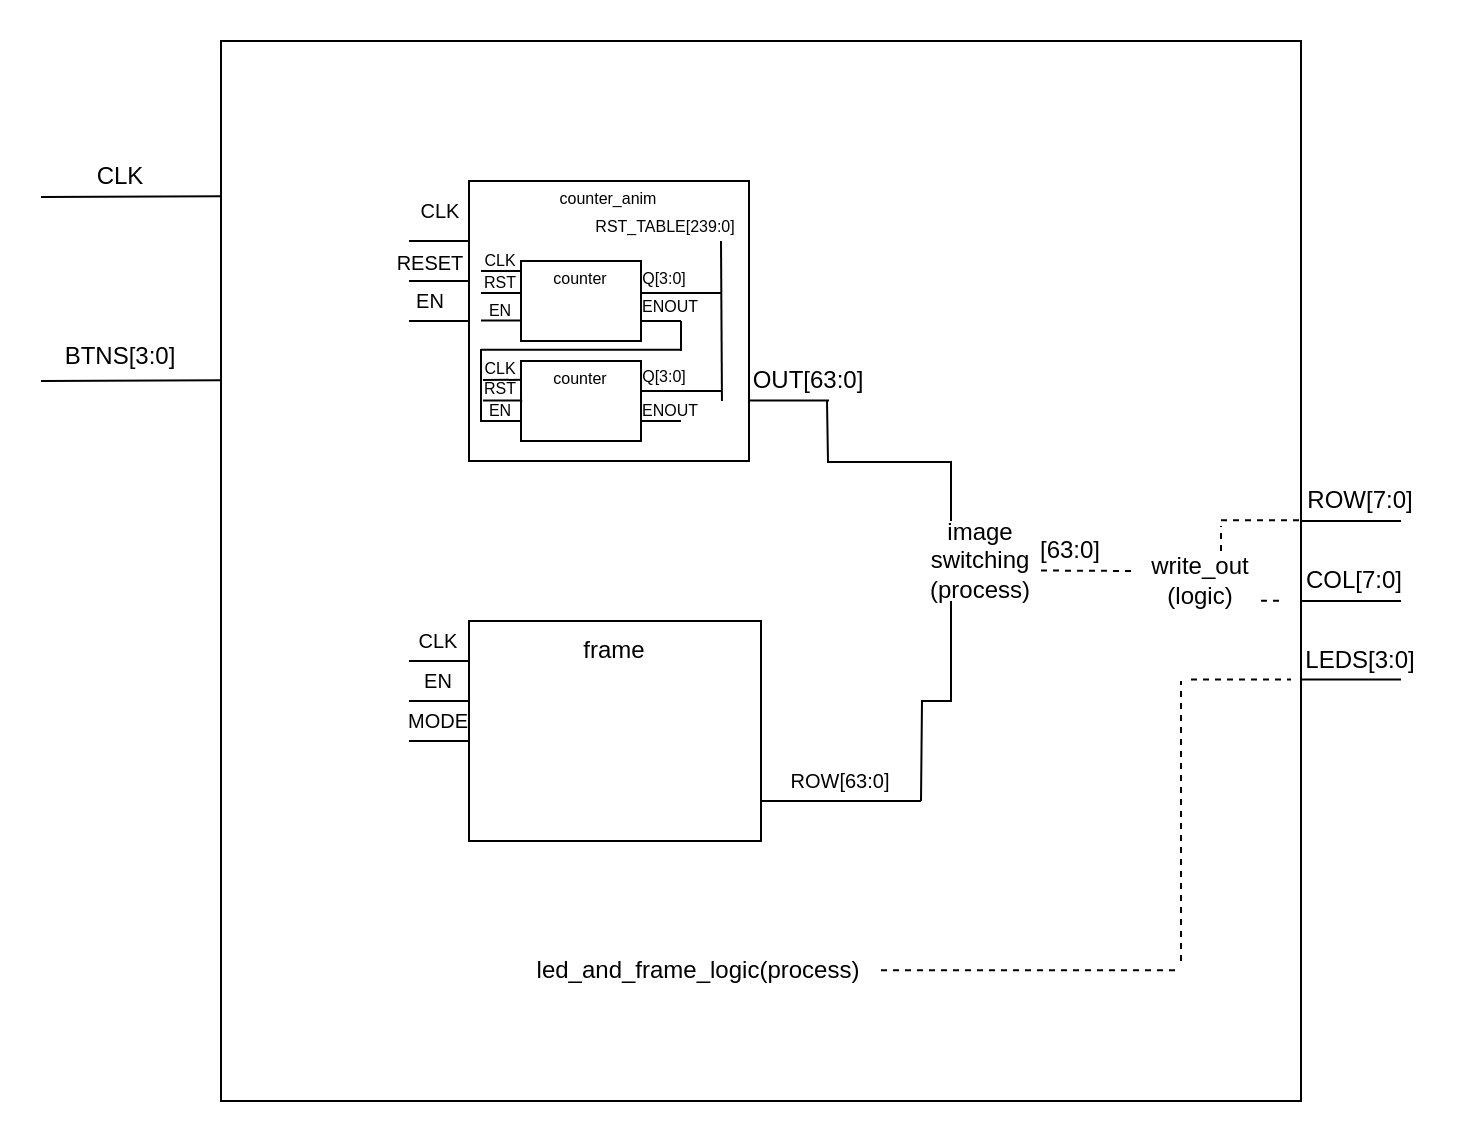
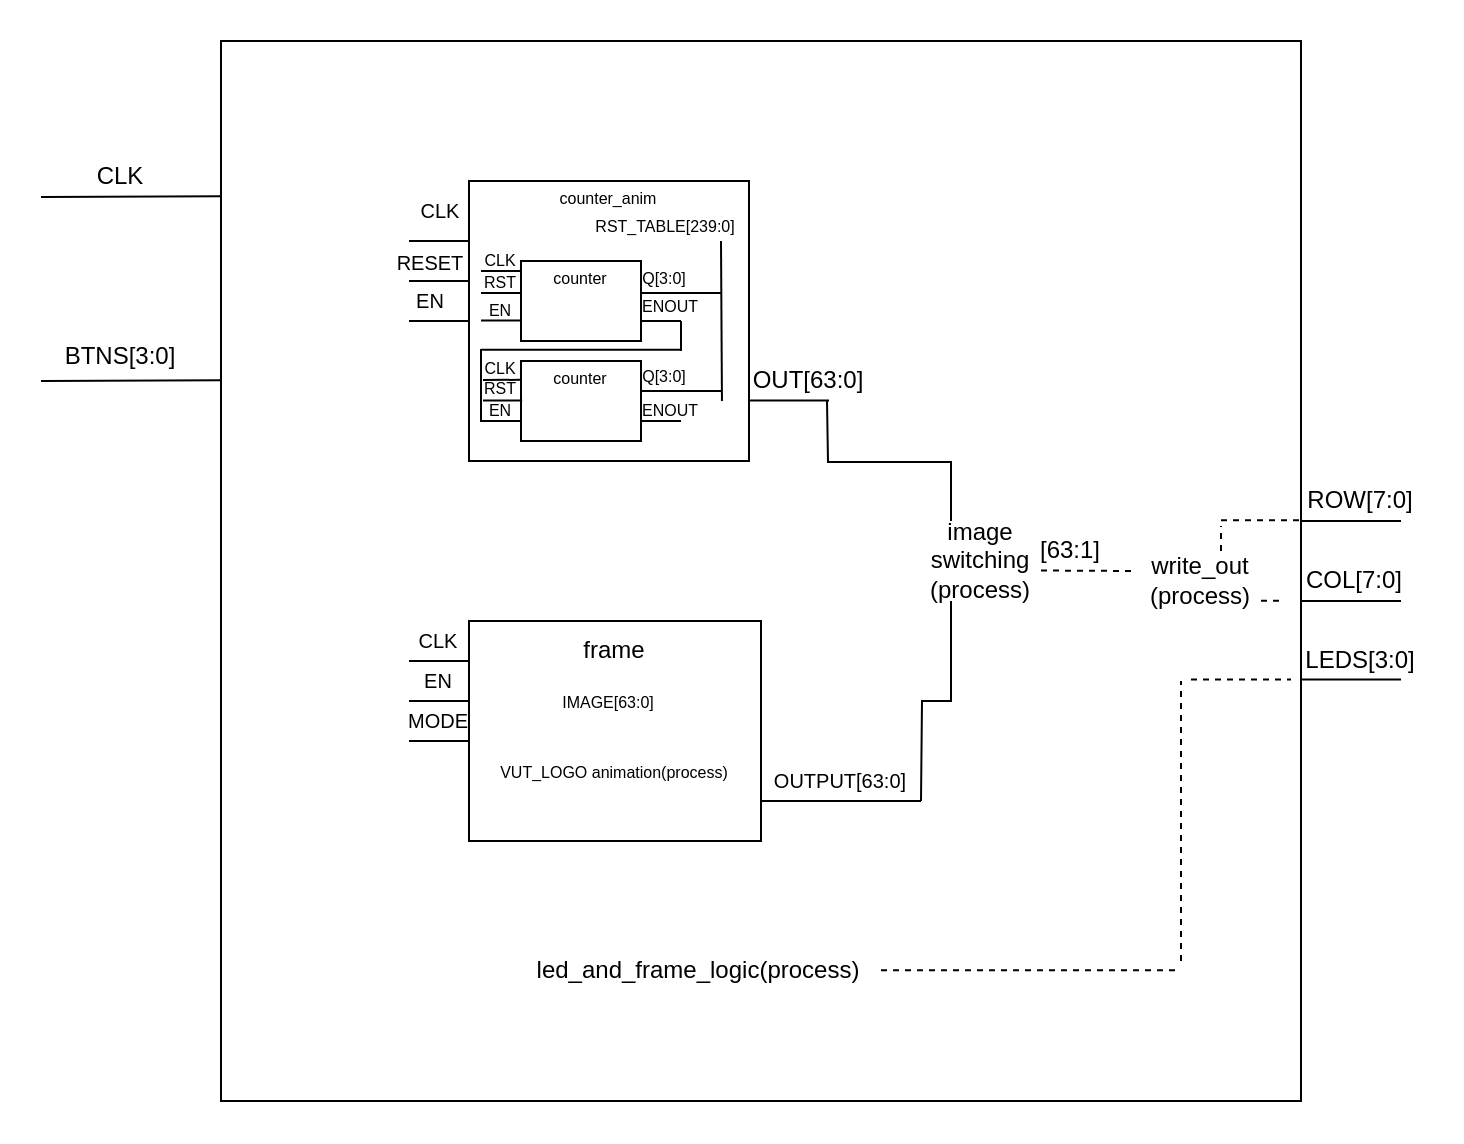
node "[63:0]": label "[63:0]" -> "[63:1]"
node "write_out (logic)": label "write_out (logic)" -> "write_out (process)"
node "IMAGE[63:0]": added
node "VUT_LOGO animation(process)": added
node "ROW[63:0]": label "ROW[63:0]" -> "OUTPUT[63:0]"
